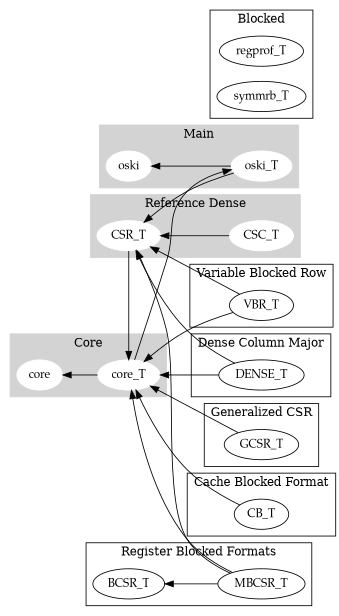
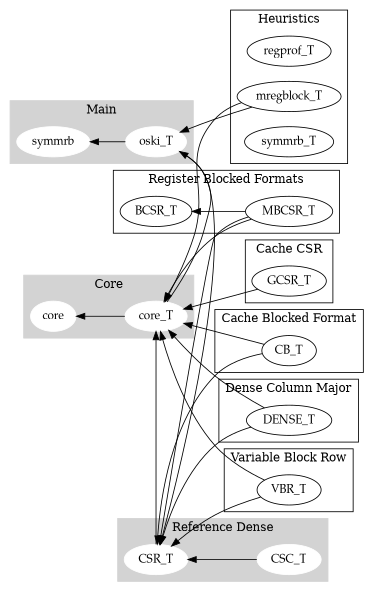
cluster "Blocked": label "Blocked" -> "Heuristics"
node "mregblock_T": added
node "oski": label "oski" -> "symmrb"
cluster "Variable Blocked Row": label "Variable Blocked Row" -> "Variable Block Row"
edge "CB_T" -> "CSR_T": added
cluster "Generalized CSR": label "Generalized CSR" -> "Cache CSR"
